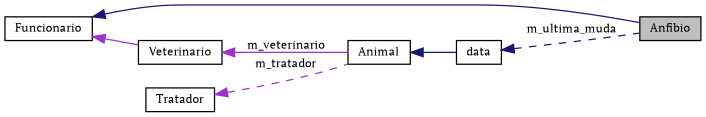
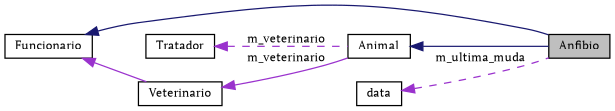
edge "Anfibio" -> "data": color midnightblue -> darkorchid3
edge "data" -> "Animal": now "Anfibio" -> "Animal"
edge "Animal" -> "Tratador": label " m_tratador" -> " m_veterinario"
